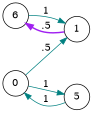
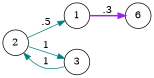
edge "6" -> "1": removed, label "1"
edge "1" -> "6": label ".5" -> ".3"
node "0": label "0" -> "2"
node "5": label "5" -> "3"
